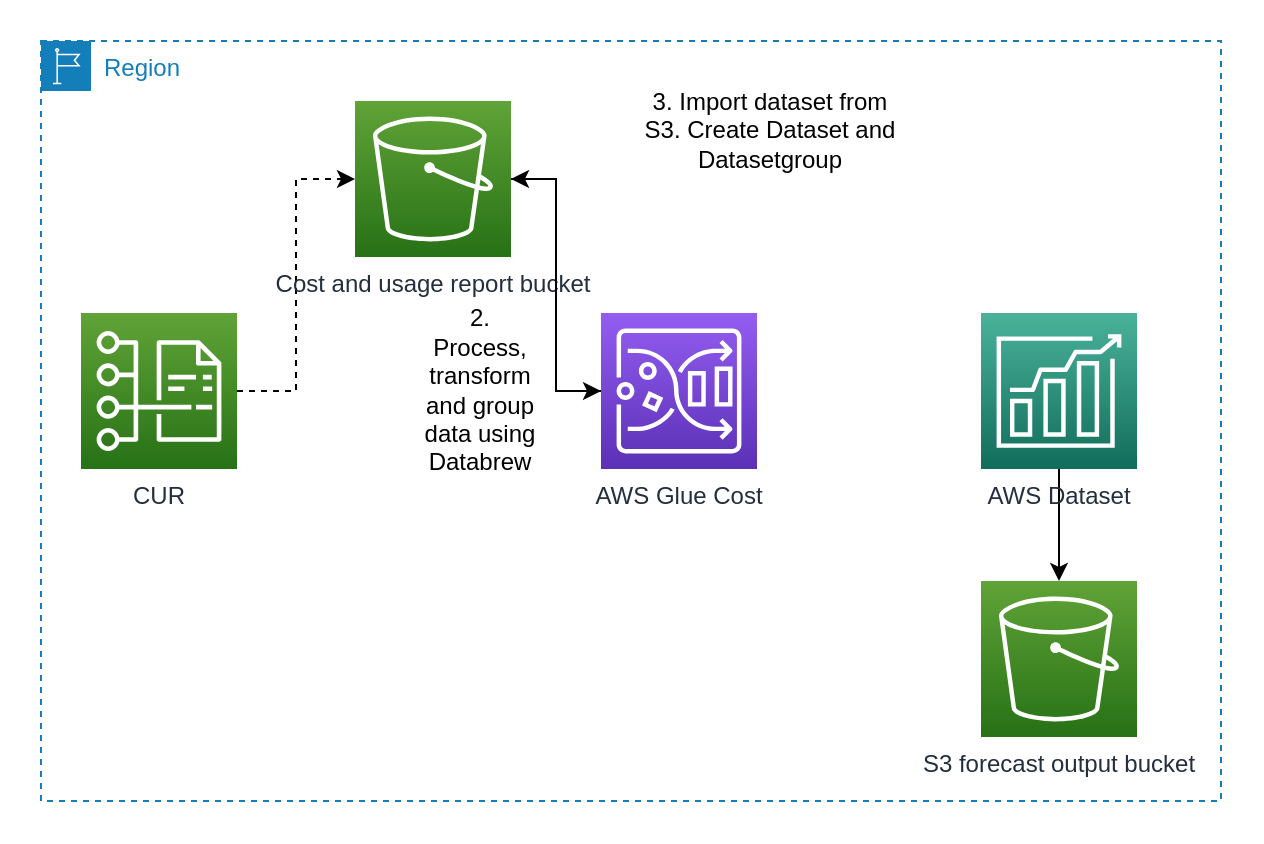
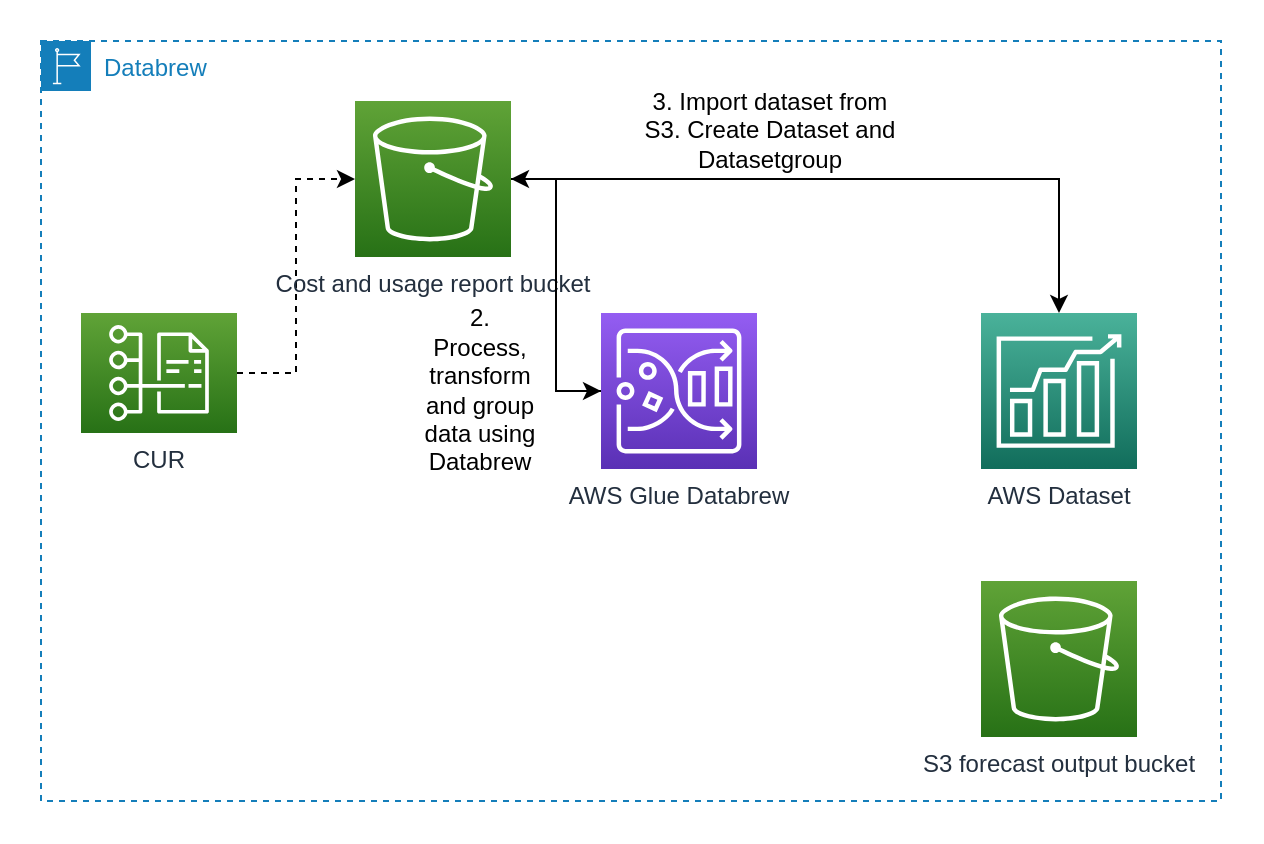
node "Region": label "Region" -> "Databrew"
edge "Cost and usage report bucket" -> "AWS Dataset": added
node "CUR": size 156x156 -> 156x120
node "AWS Glue Cost": label "AWS Glue Cost" -> "AWS Glue Databrew"
edge "AWS Dataset" -> "S3 forecast output bucket": removed
